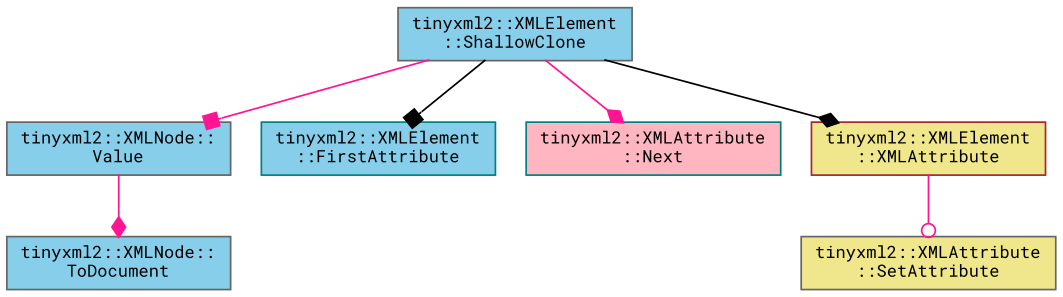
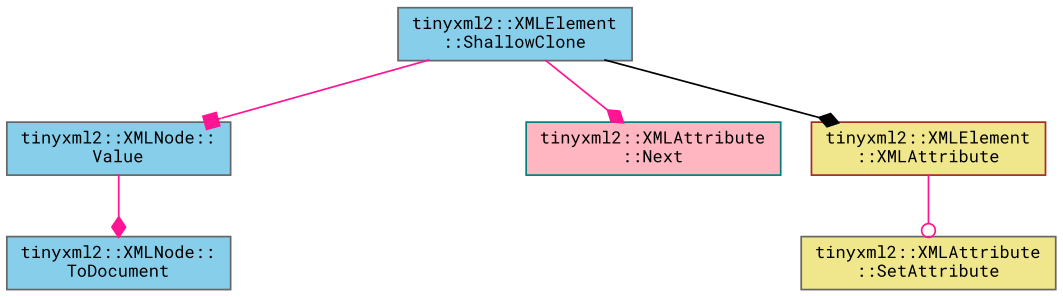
node "tinyxml2::XMLElement ::FirstAttribute": removed
